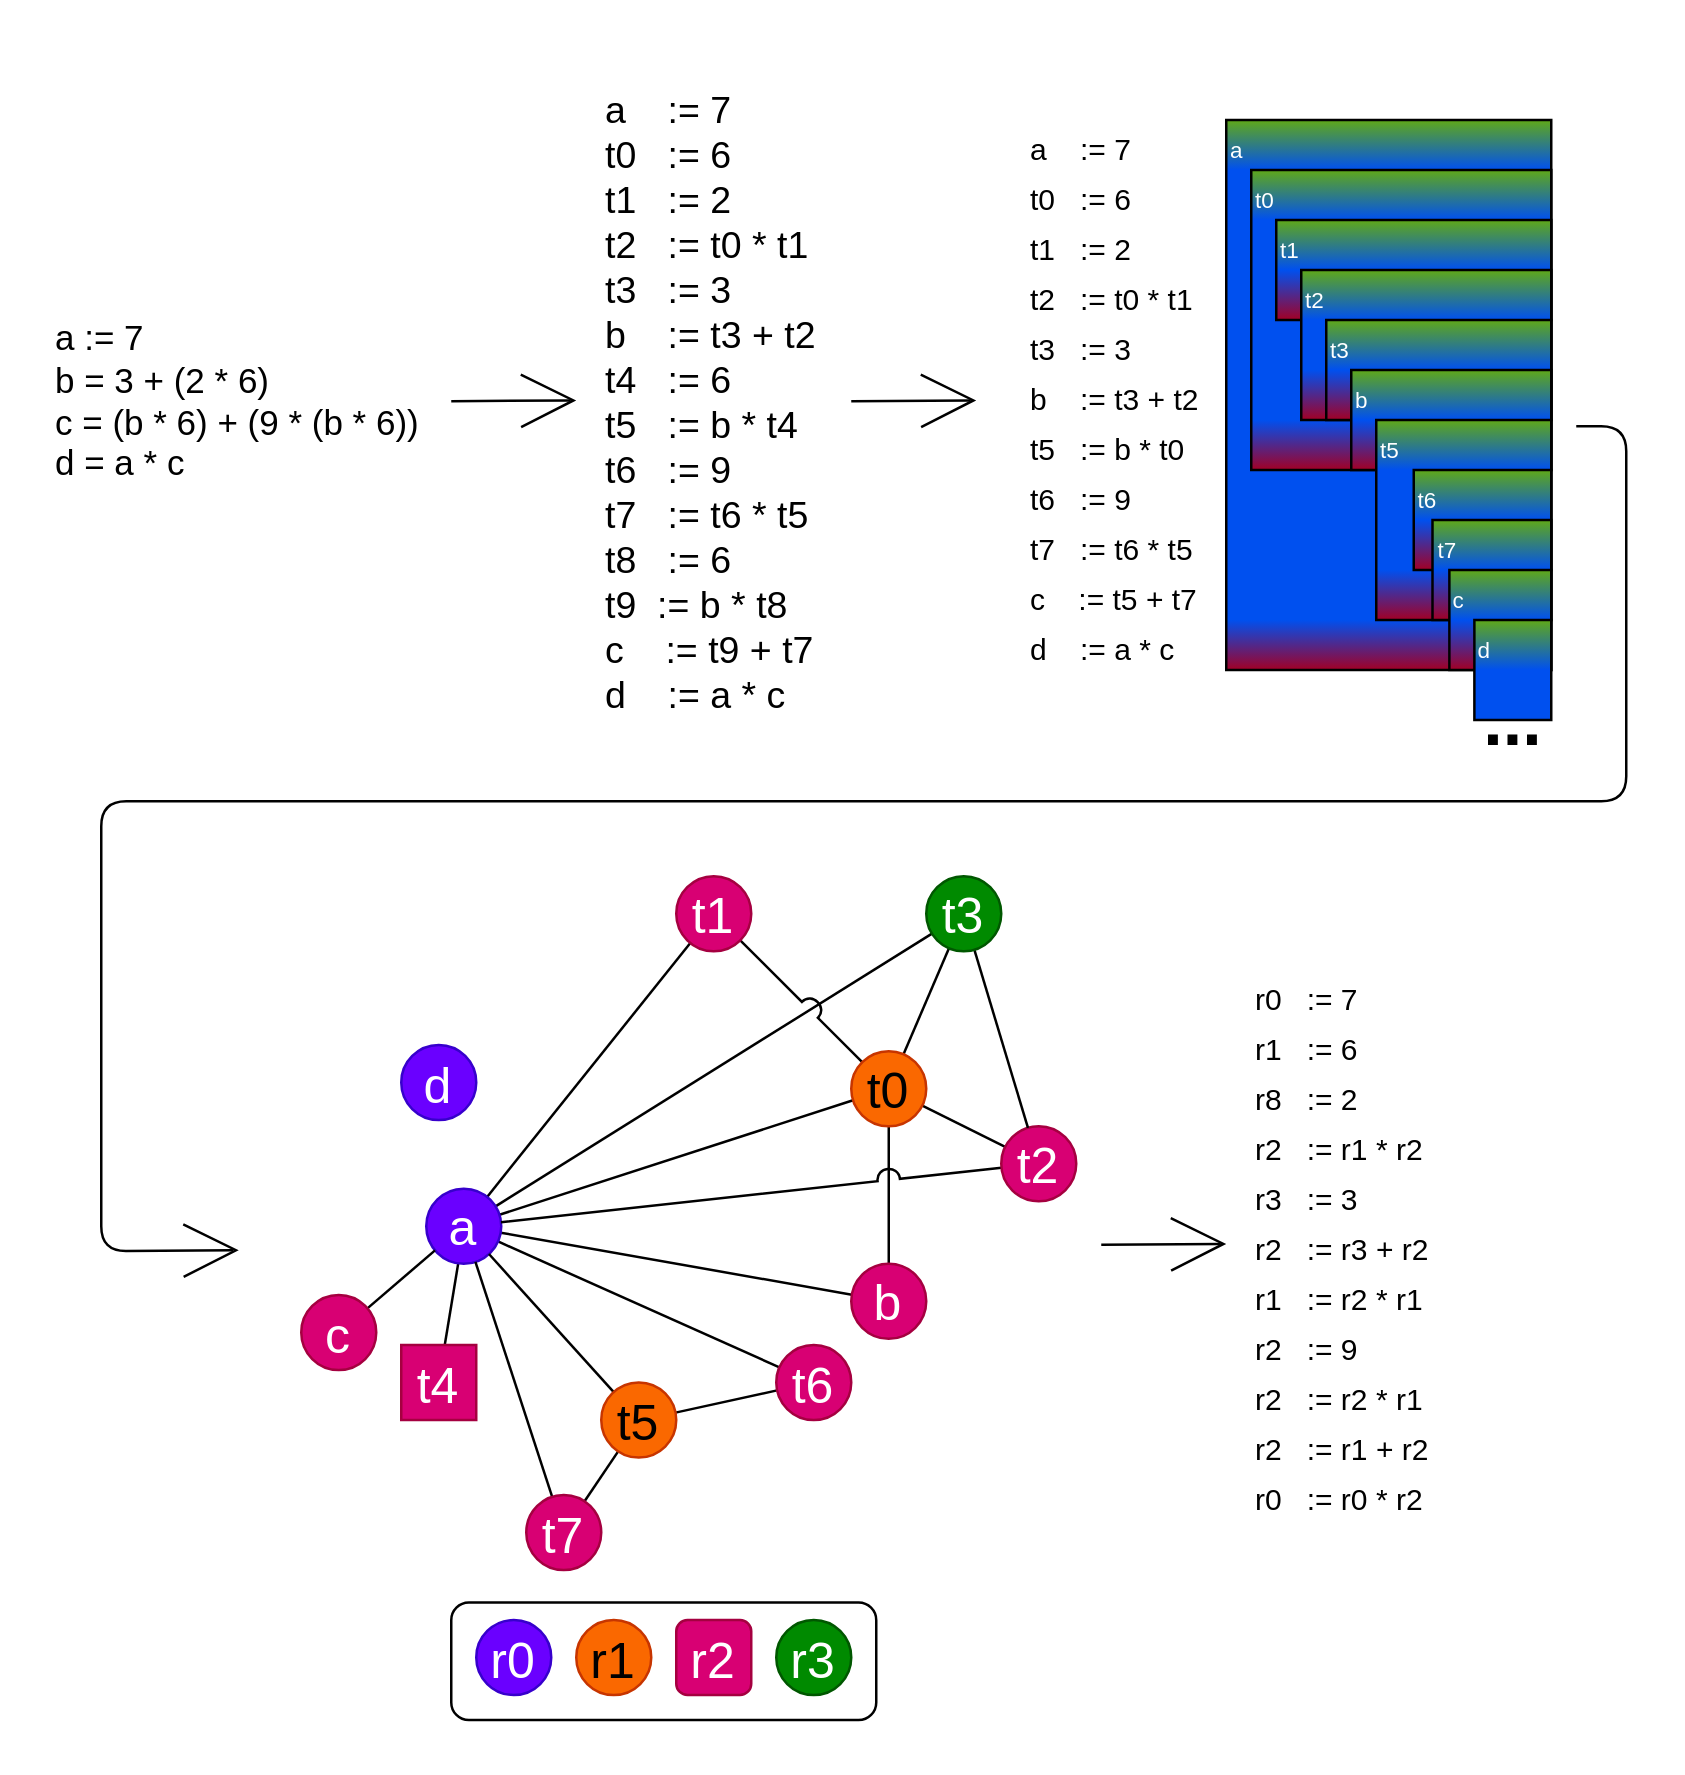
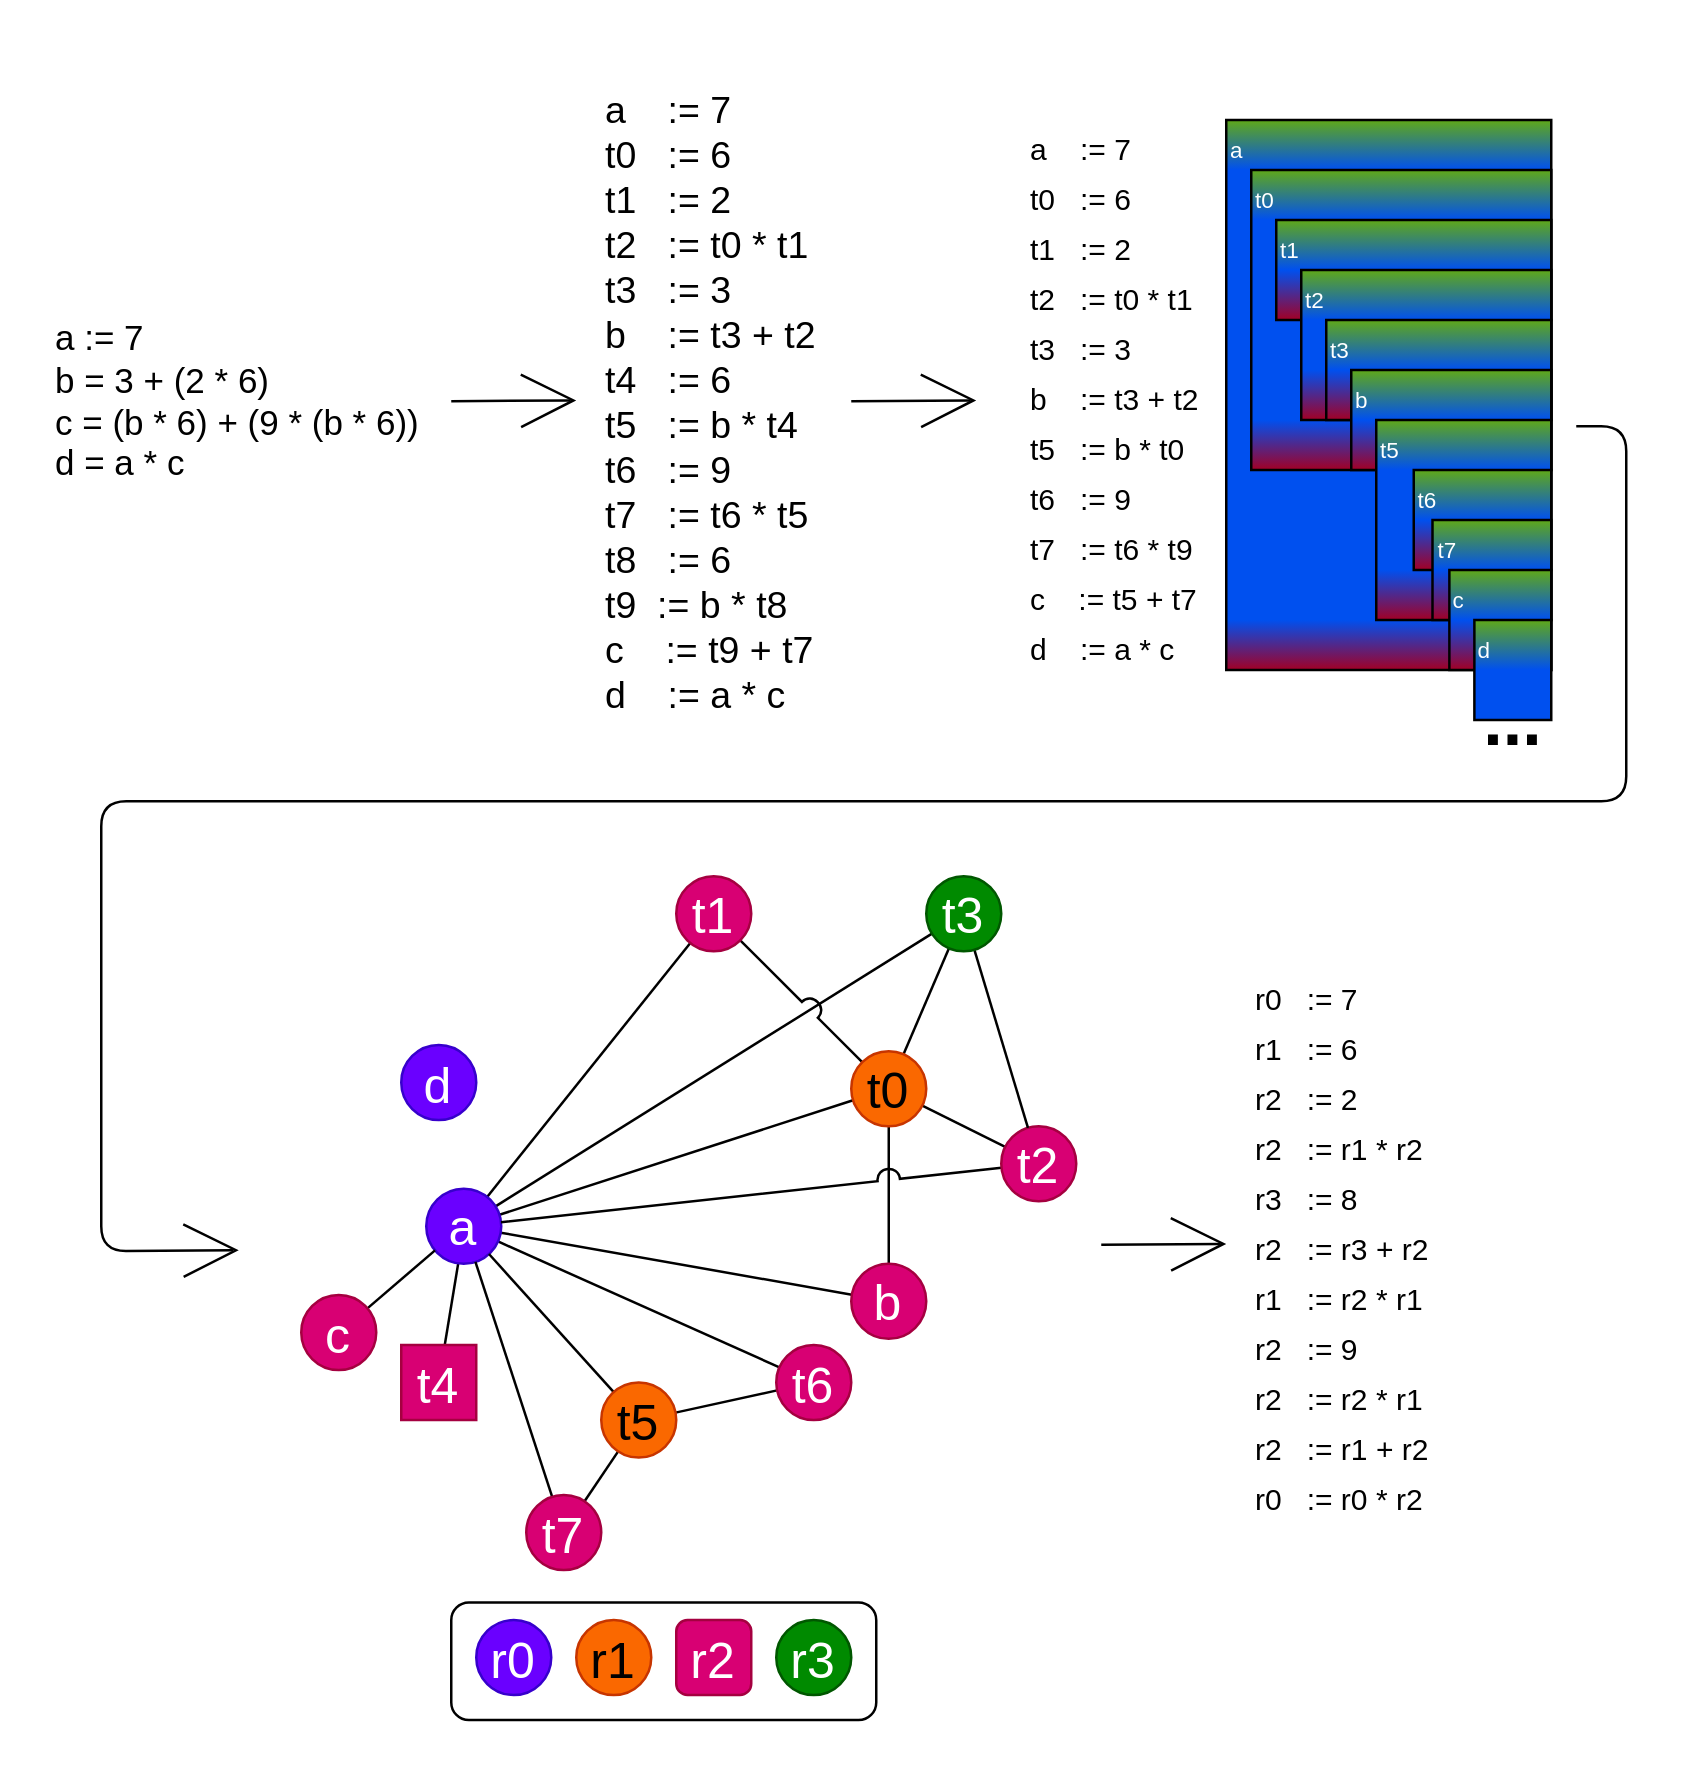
node "t7 := t6 * t5": label "t7 := t6 * t5" -> "t7 := t6 * t9"
node "r8 := 2": label "r8 := 2" -> "r2 := 2"
node "r3 := 3": label "r3 := 3" -> "r3 := 8"
